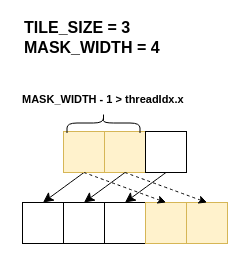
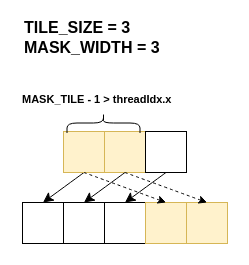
node "TILE_SIZE = 3 MASK_WIDTH = 4": label "TILE_SIZE = 3 MASK_WIDTH = 4" -> "TILE_SIZE = 3 MASK_WIDTH = 3"
node "MASK_WIDTH - 1 > threadIdx.x": label "MASK_WIDTH - 1 > threadIdx.x" -> "MASK_TILE - 1 > threadIdx.x"
